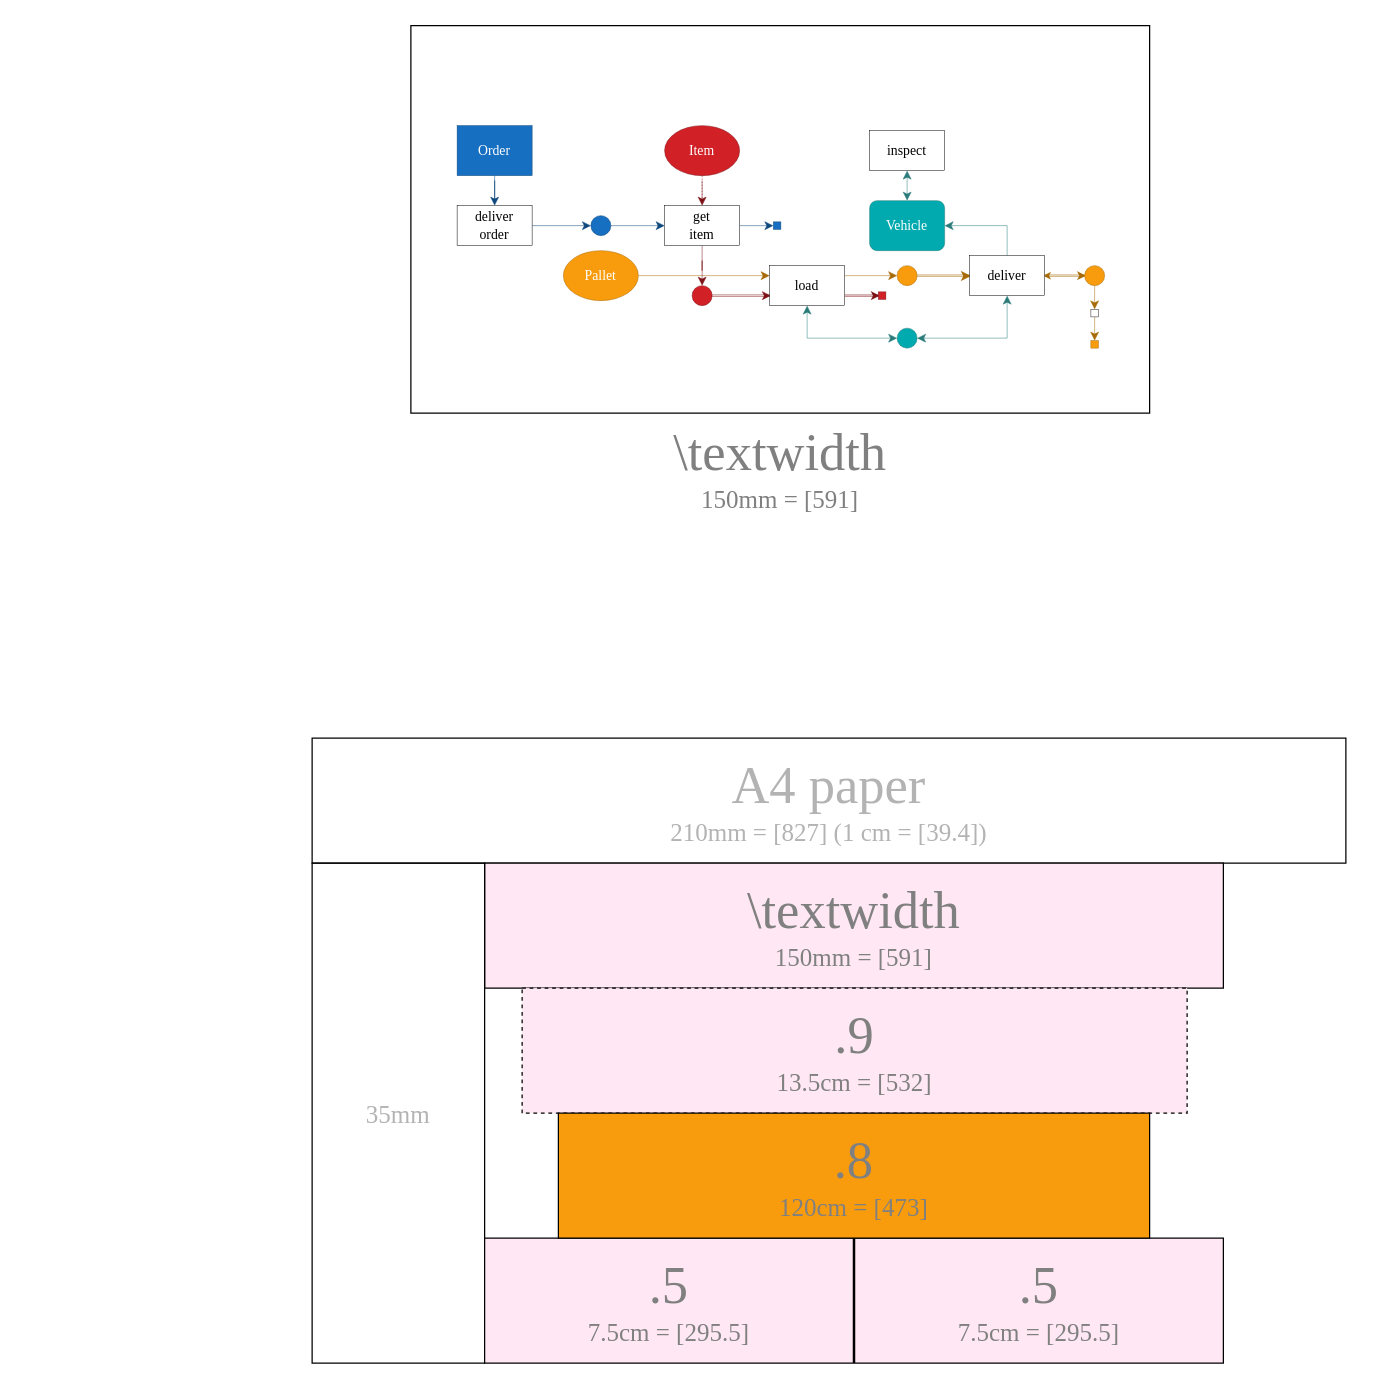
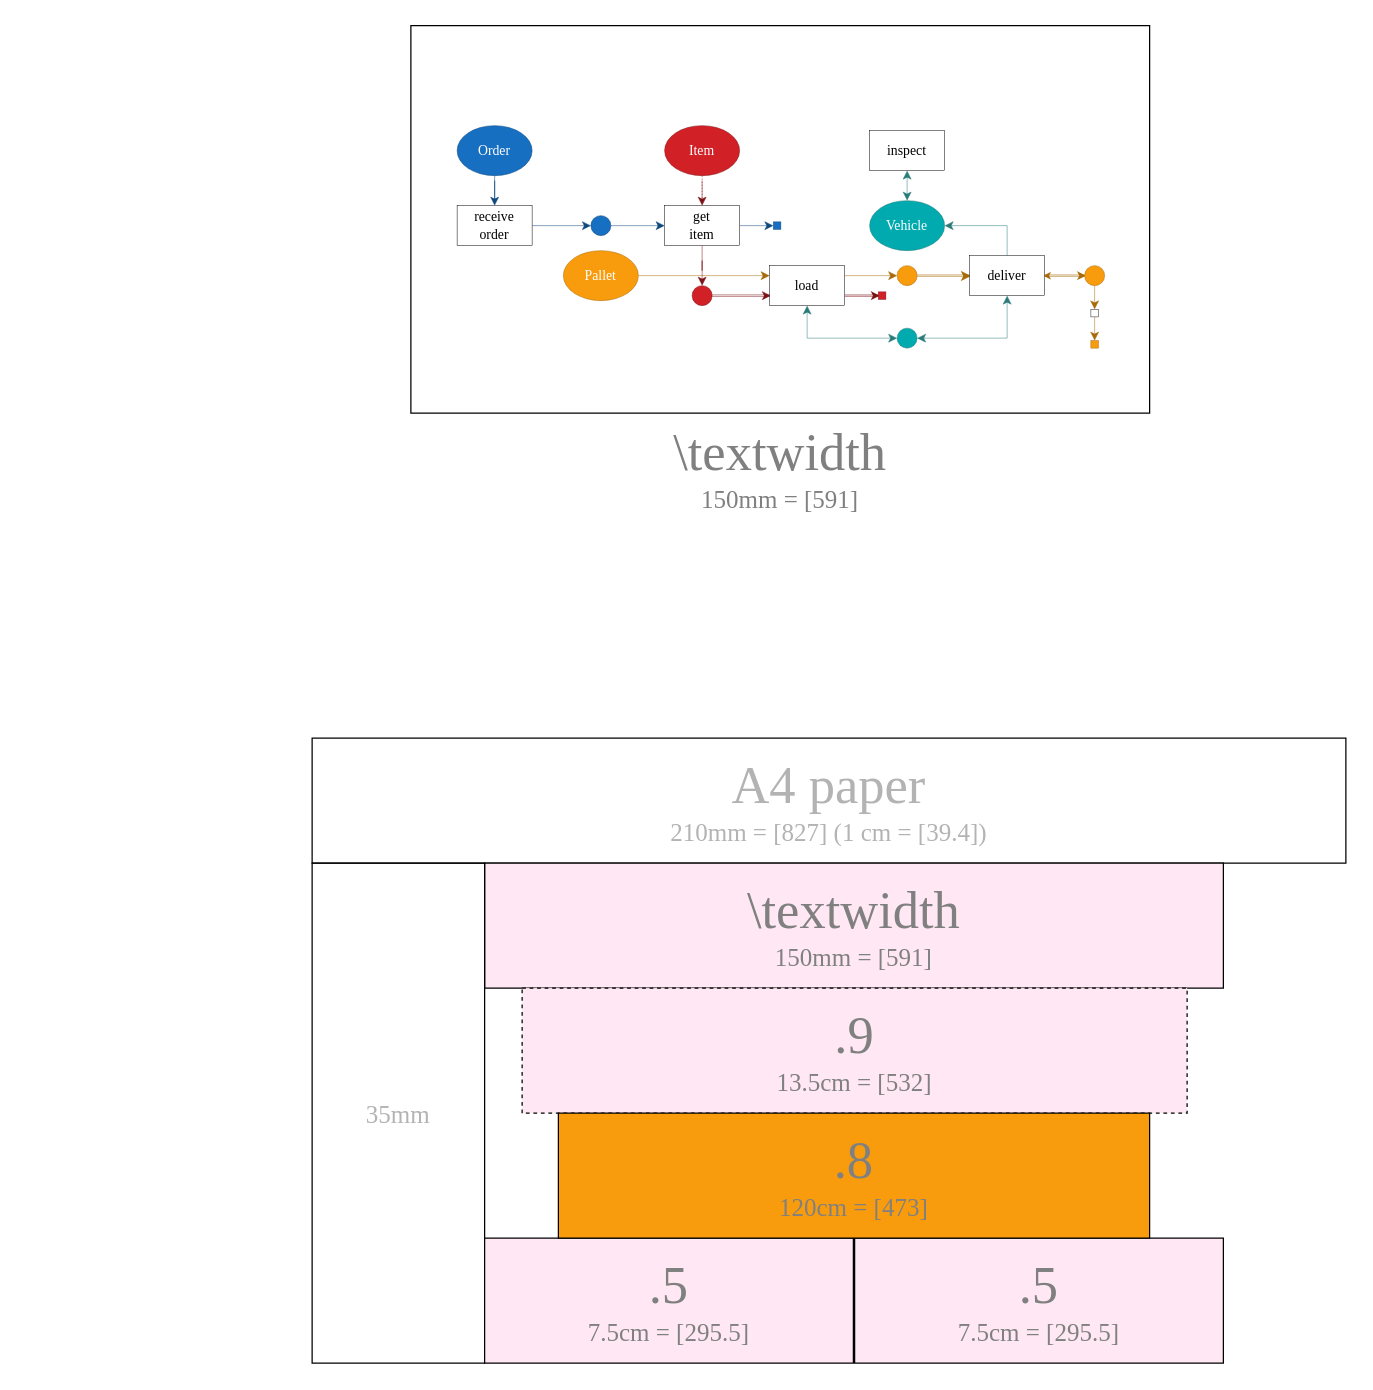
node "Order": shape rectangle -> ellipse
node "deliver order": label "deliver order" -> "receive order"
node "Vehicle": shape rounded rectangle -> ellipse
